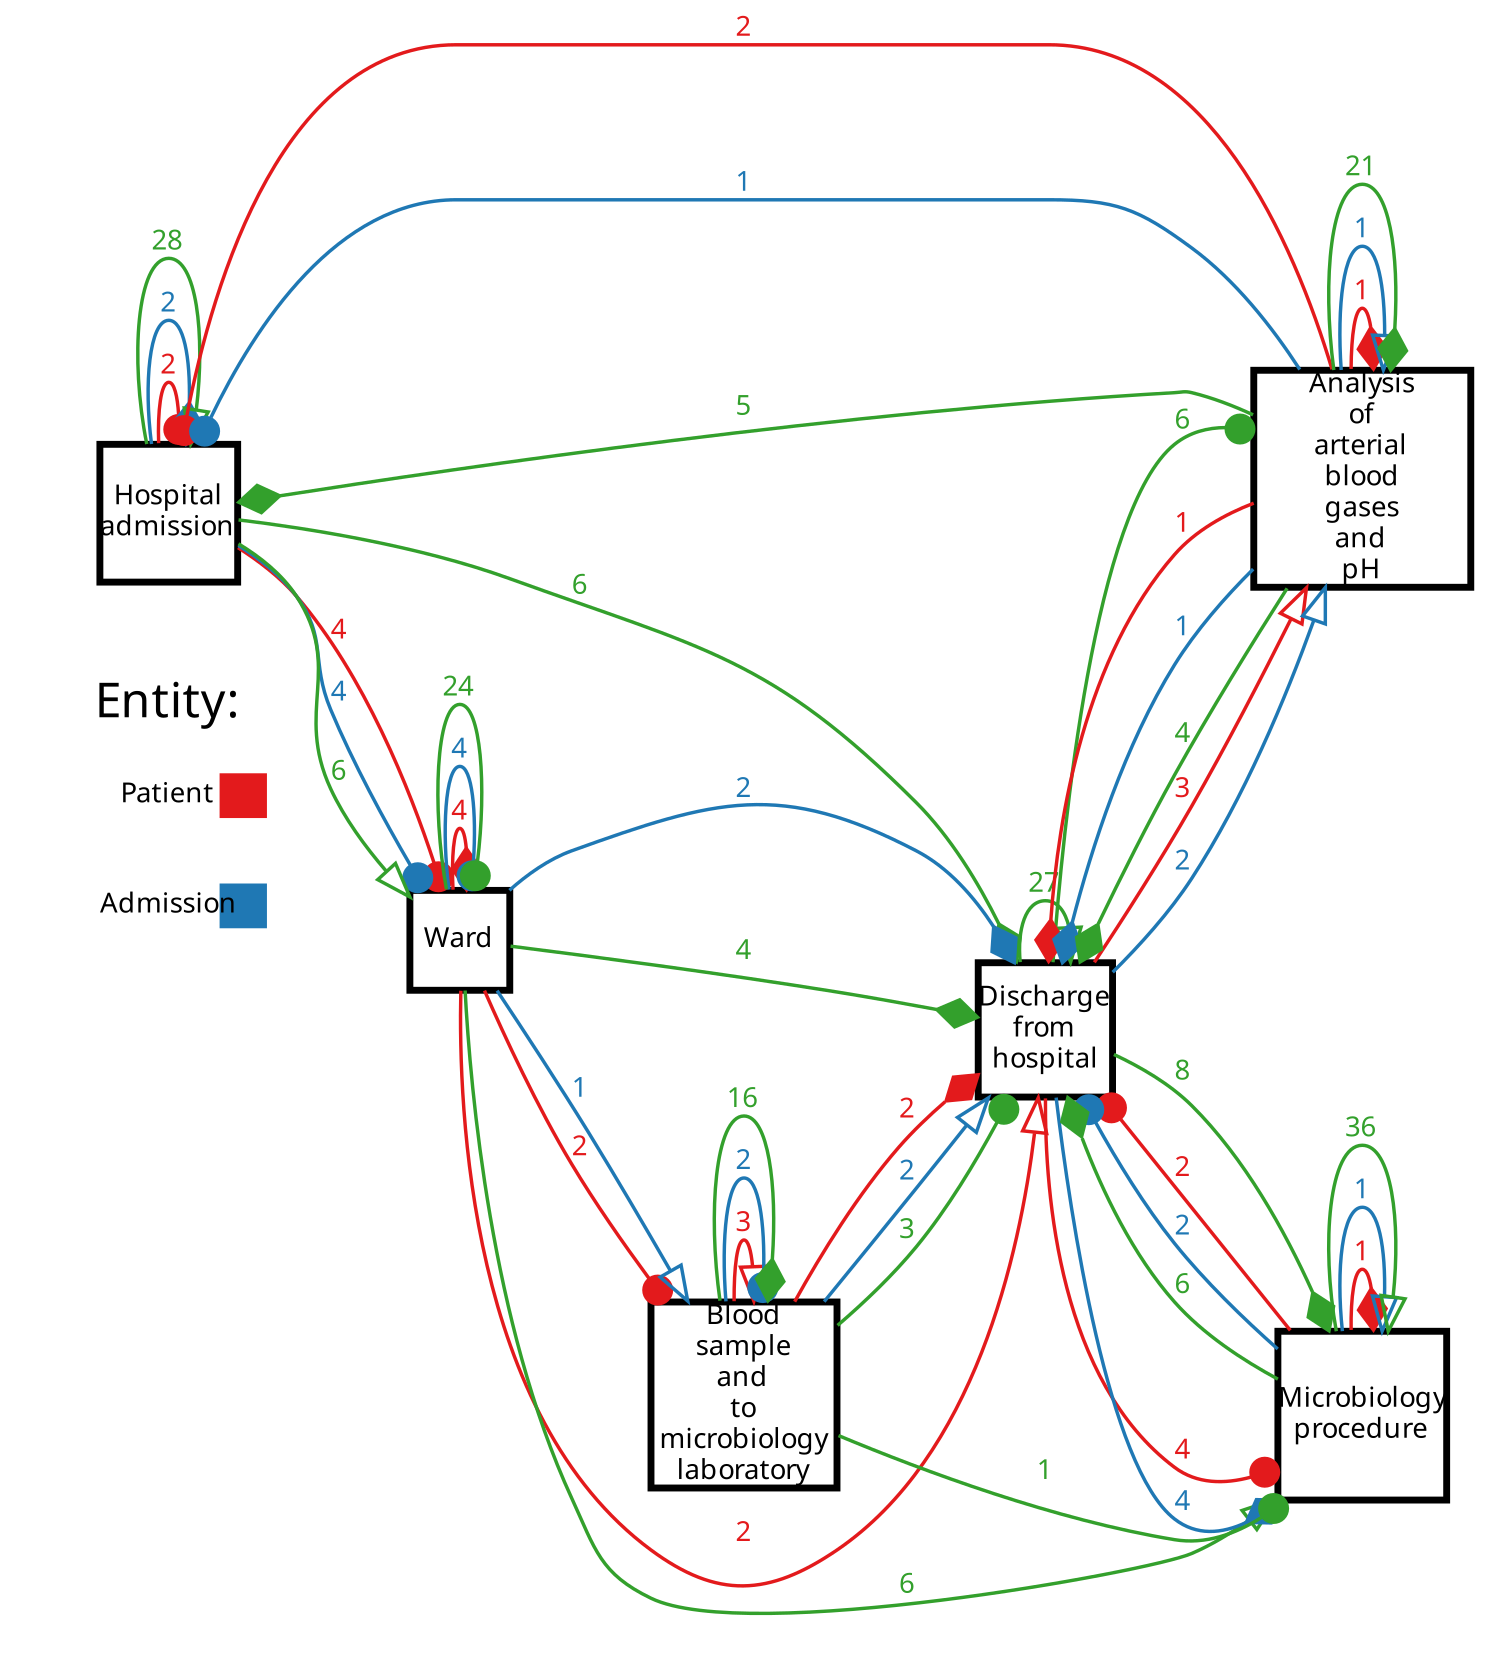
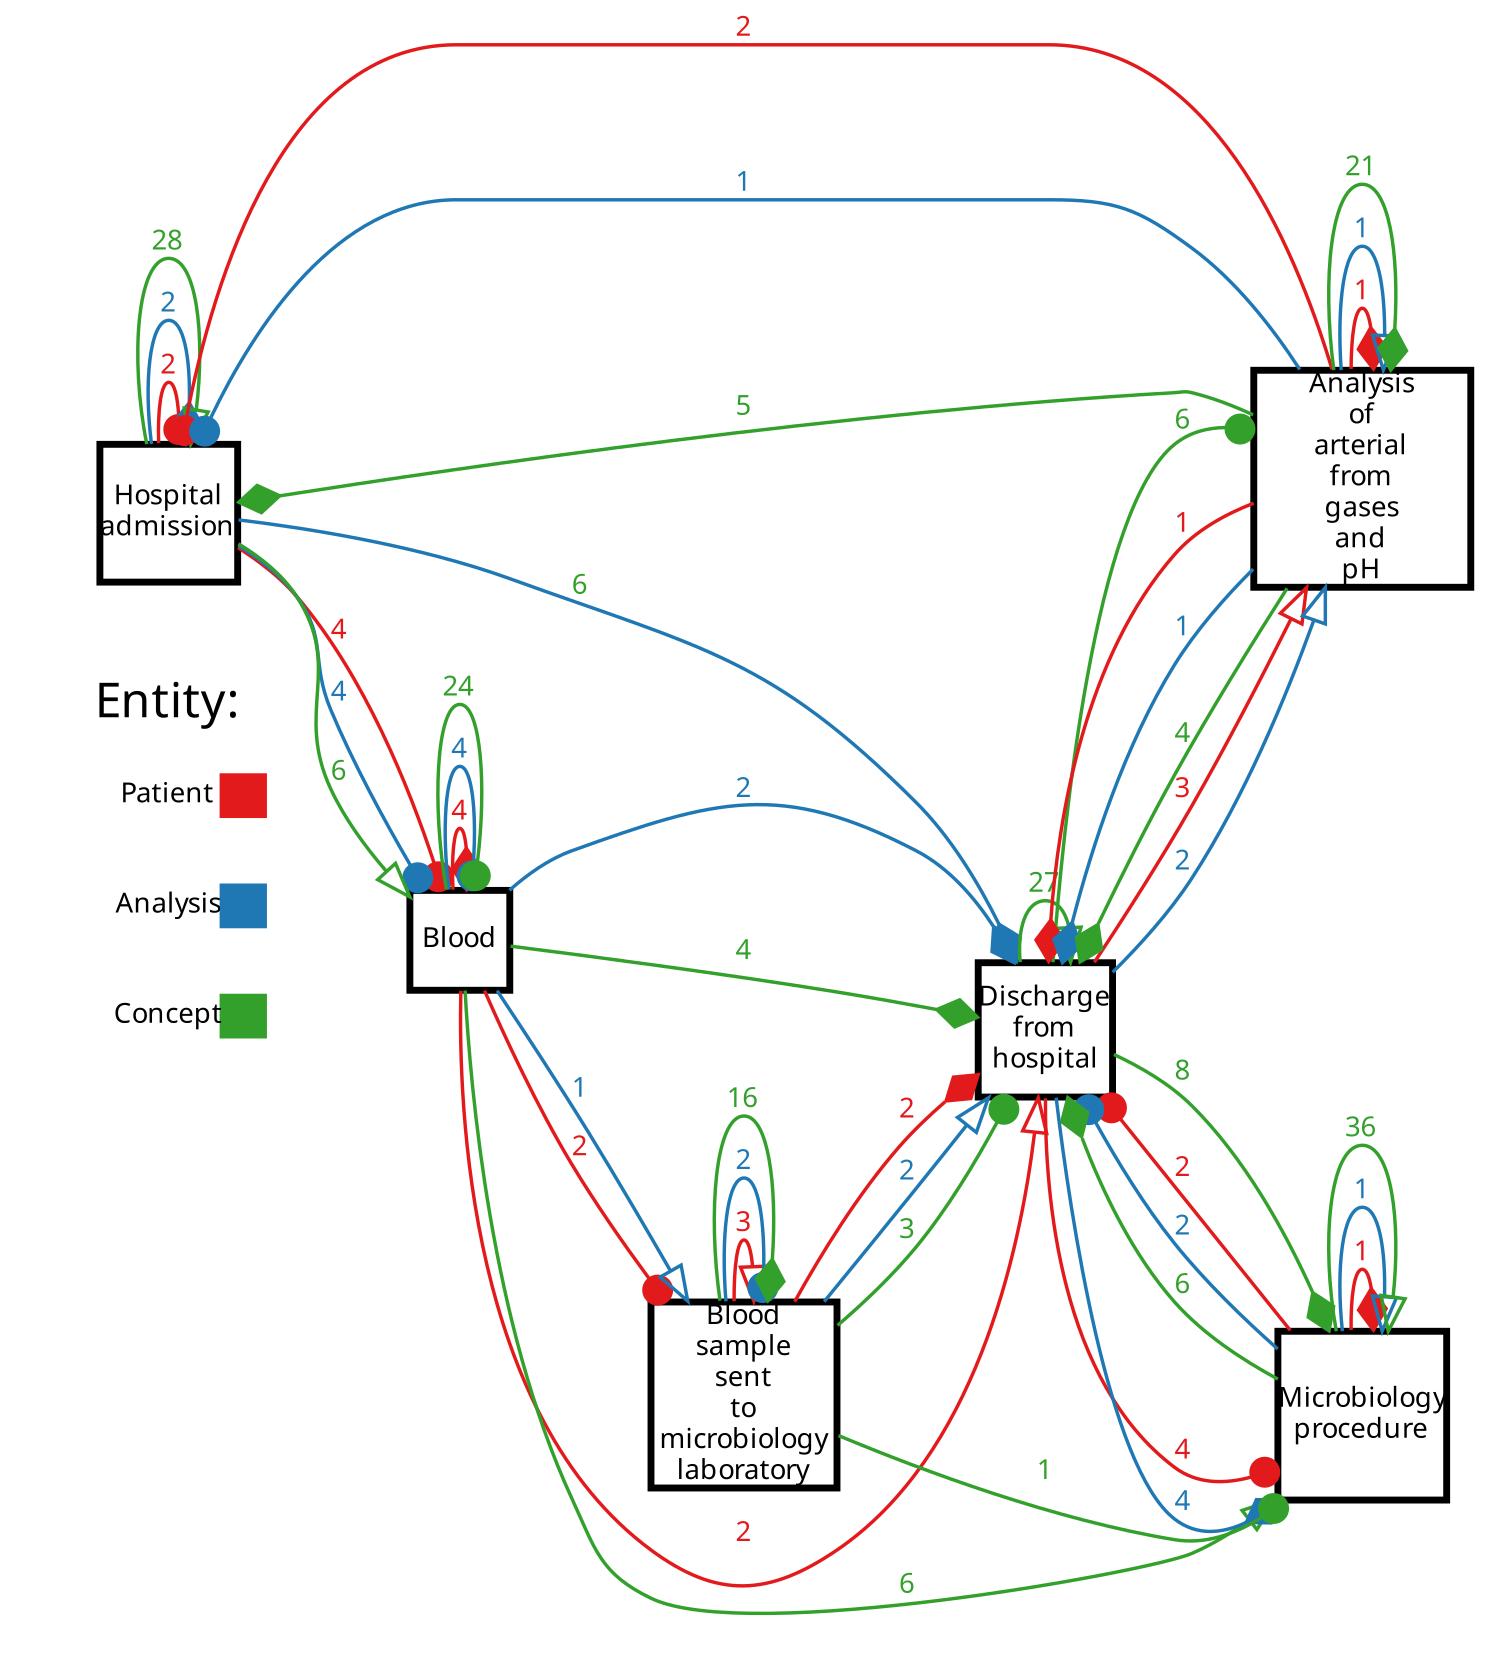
node "Analysis of arterial blood gases and pH": label "Analysis of arterial blood gases and pH" -> "Analysis of arterial from gases and pH"
edge "Hospital admission" -> "Discharge from hospital": color #33a02c -> #1f78b4
node "Admission": label "Admission" -> "Analysis"
node "Ward": label "Ward" -> "Blood"
node "Concept": added
node "Blood sample and to microbiology laboratory": label "Blood sample and to microbiology laboratory" -> "Blood sample sent to microbiology laboratory"
